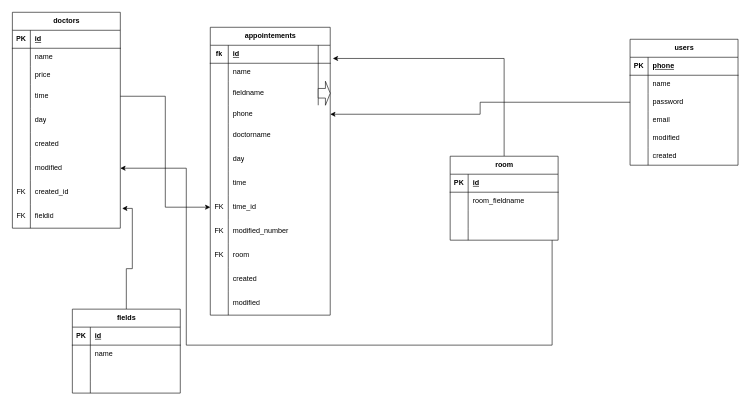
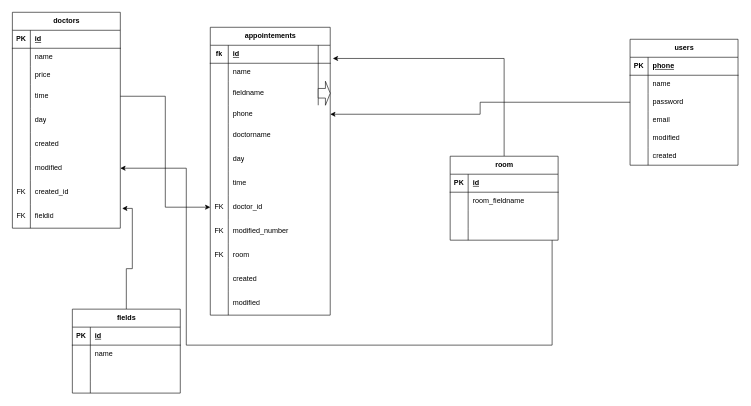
node "time_id": label "time_id" -> "doctor_id"
